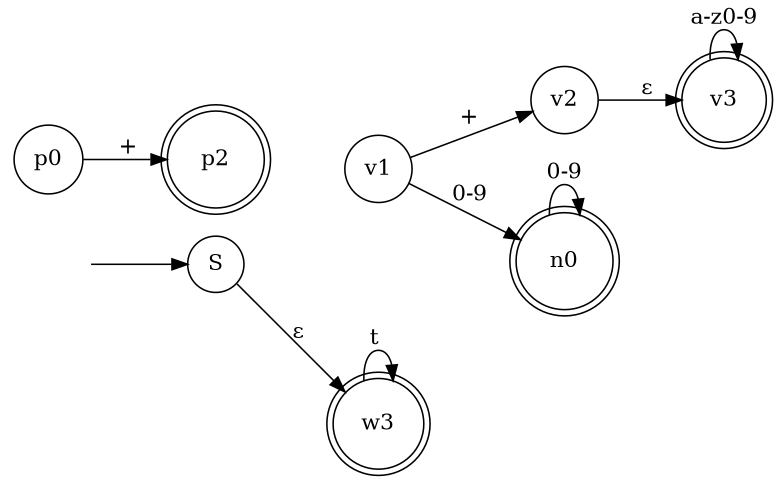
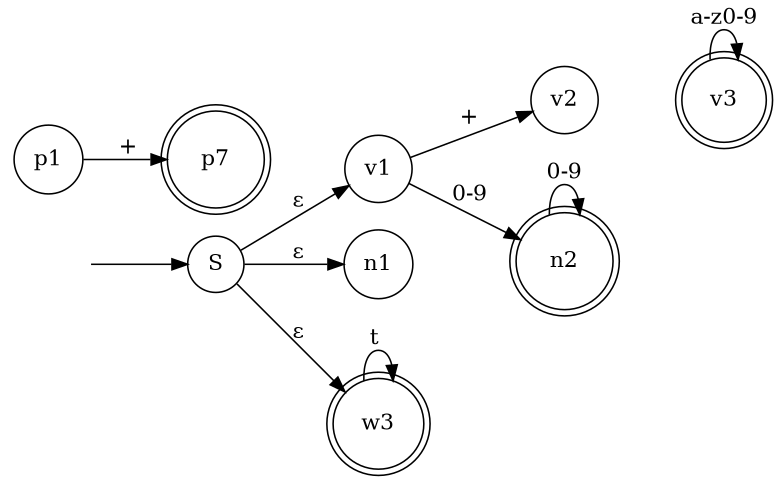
edge "v2" -> "v3": removed, label "ε"
node "p0": label "p0" -> "p1"
node "p2": label "p2" -> "p7"
edge "S" -> "v1": added, label "ε"
node "n0": label "n0" -> "n2"
node "n1": added
